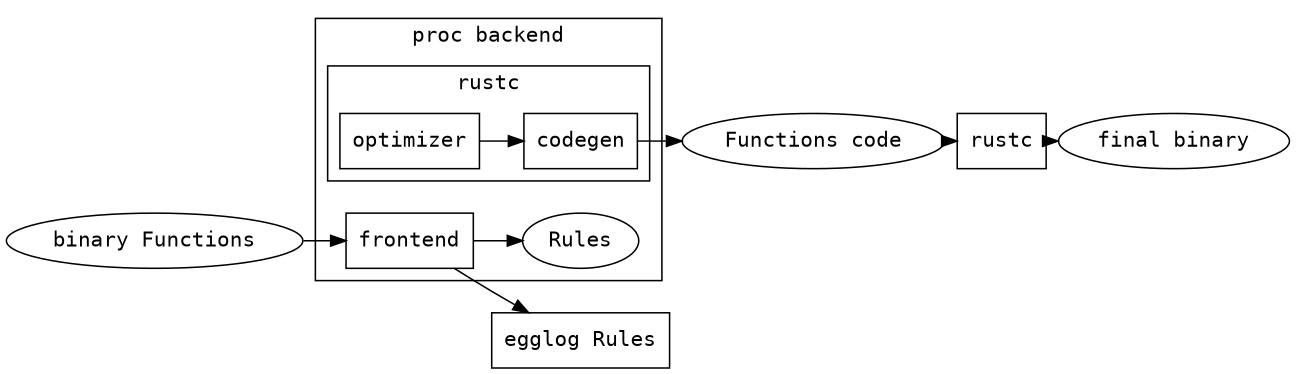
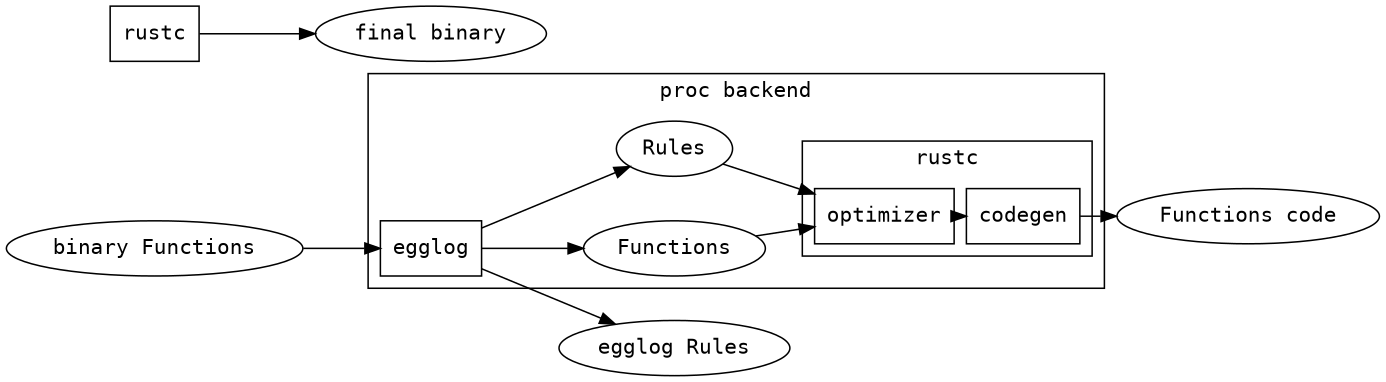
edge "Functions code" -> "rustc": removed
edge "Rules" -> "optimizer": added
node "frontend": label "frontend" -> "egglog"
node "Functions": added
node "egglog Rules": shape box -> ellipse
